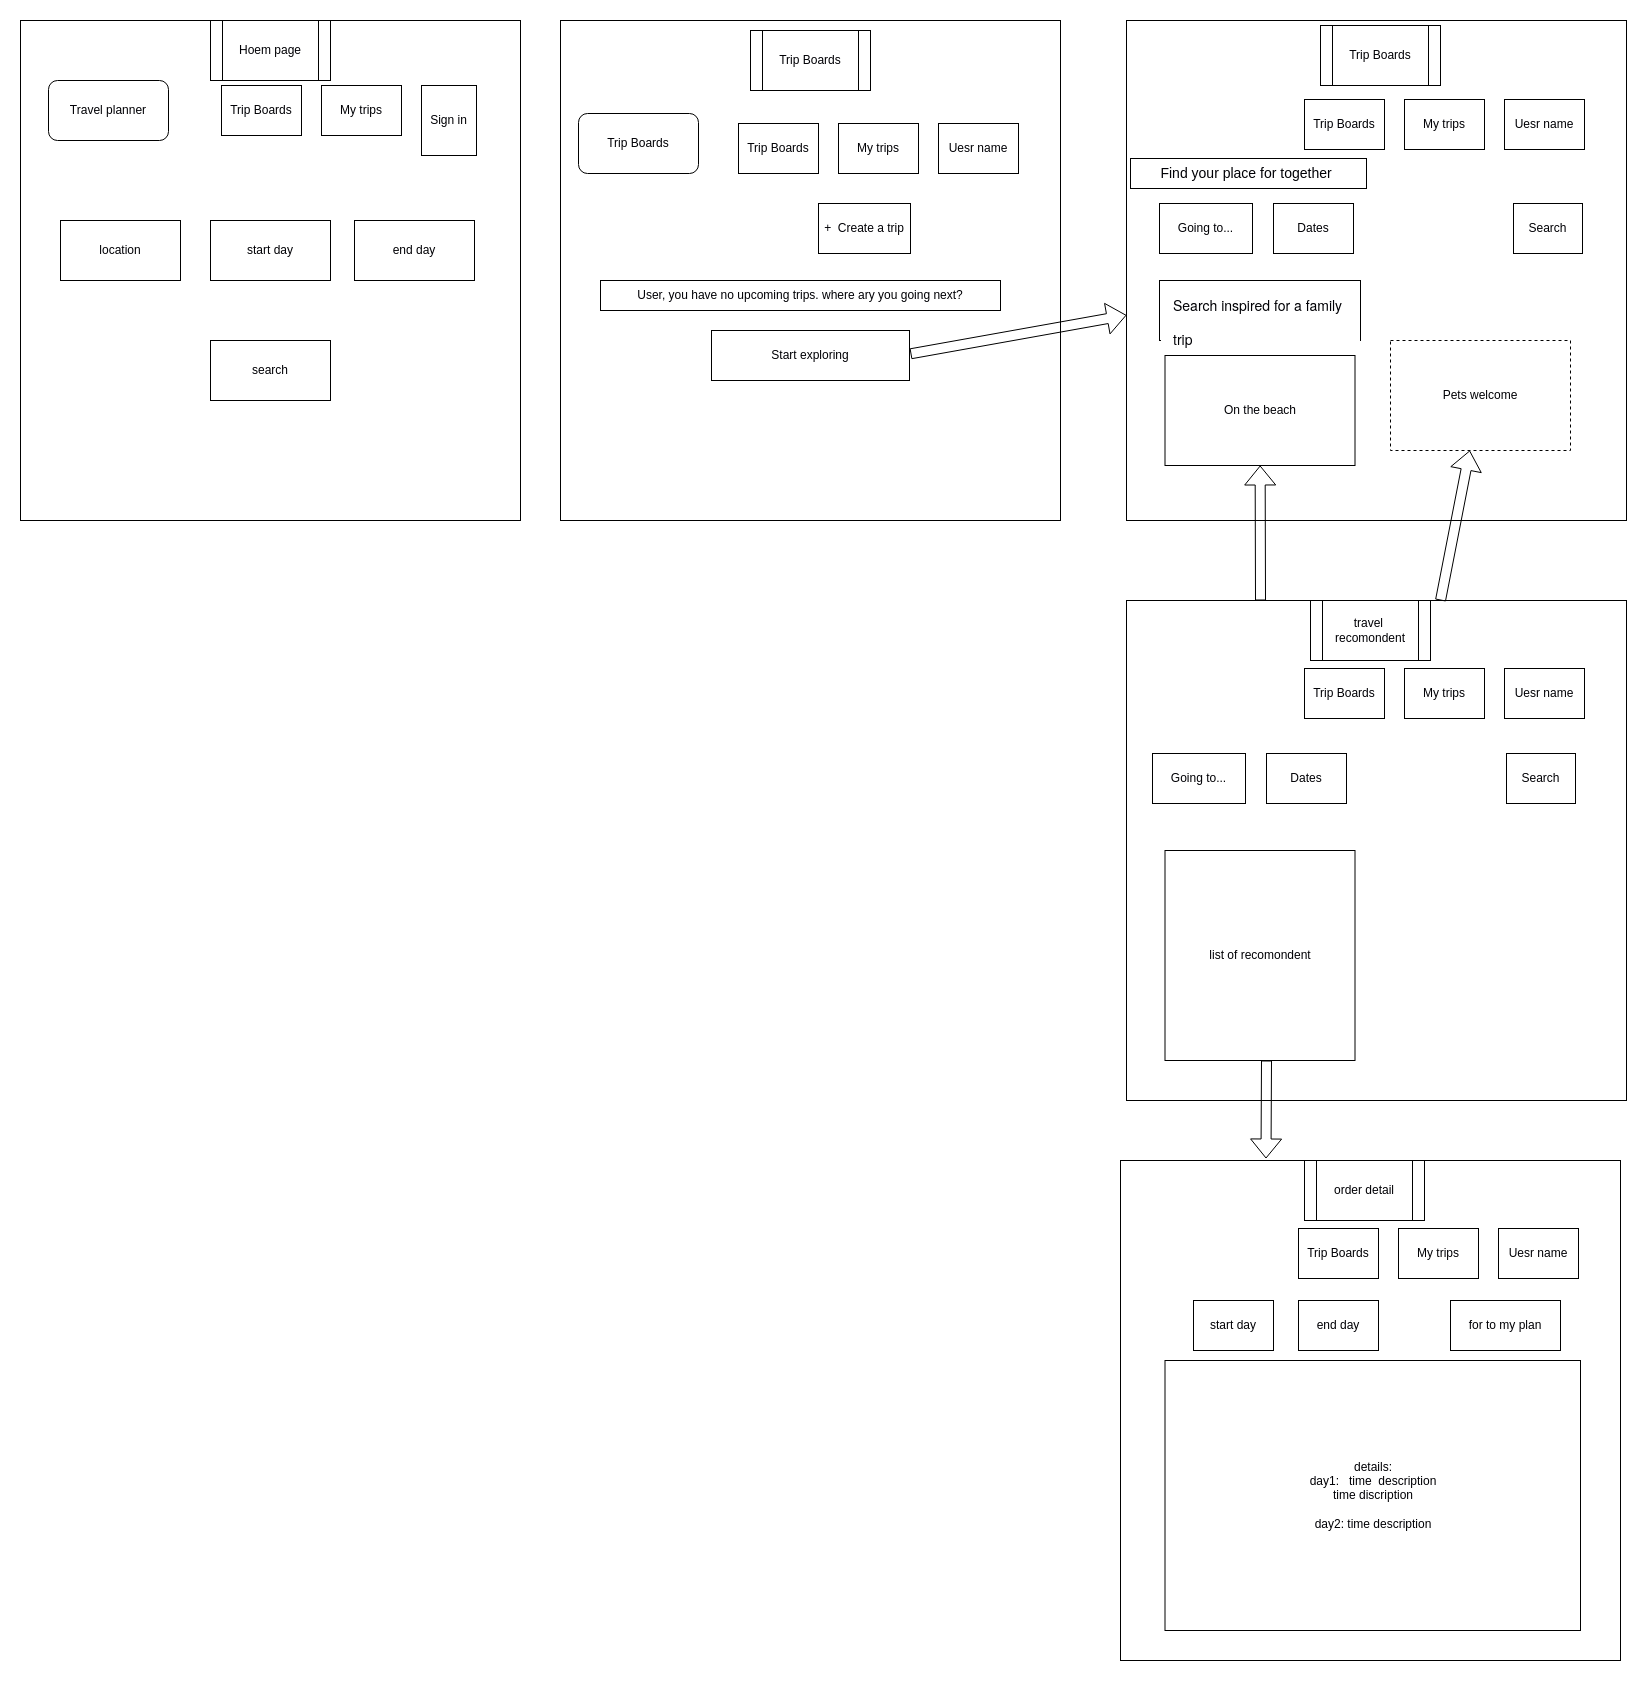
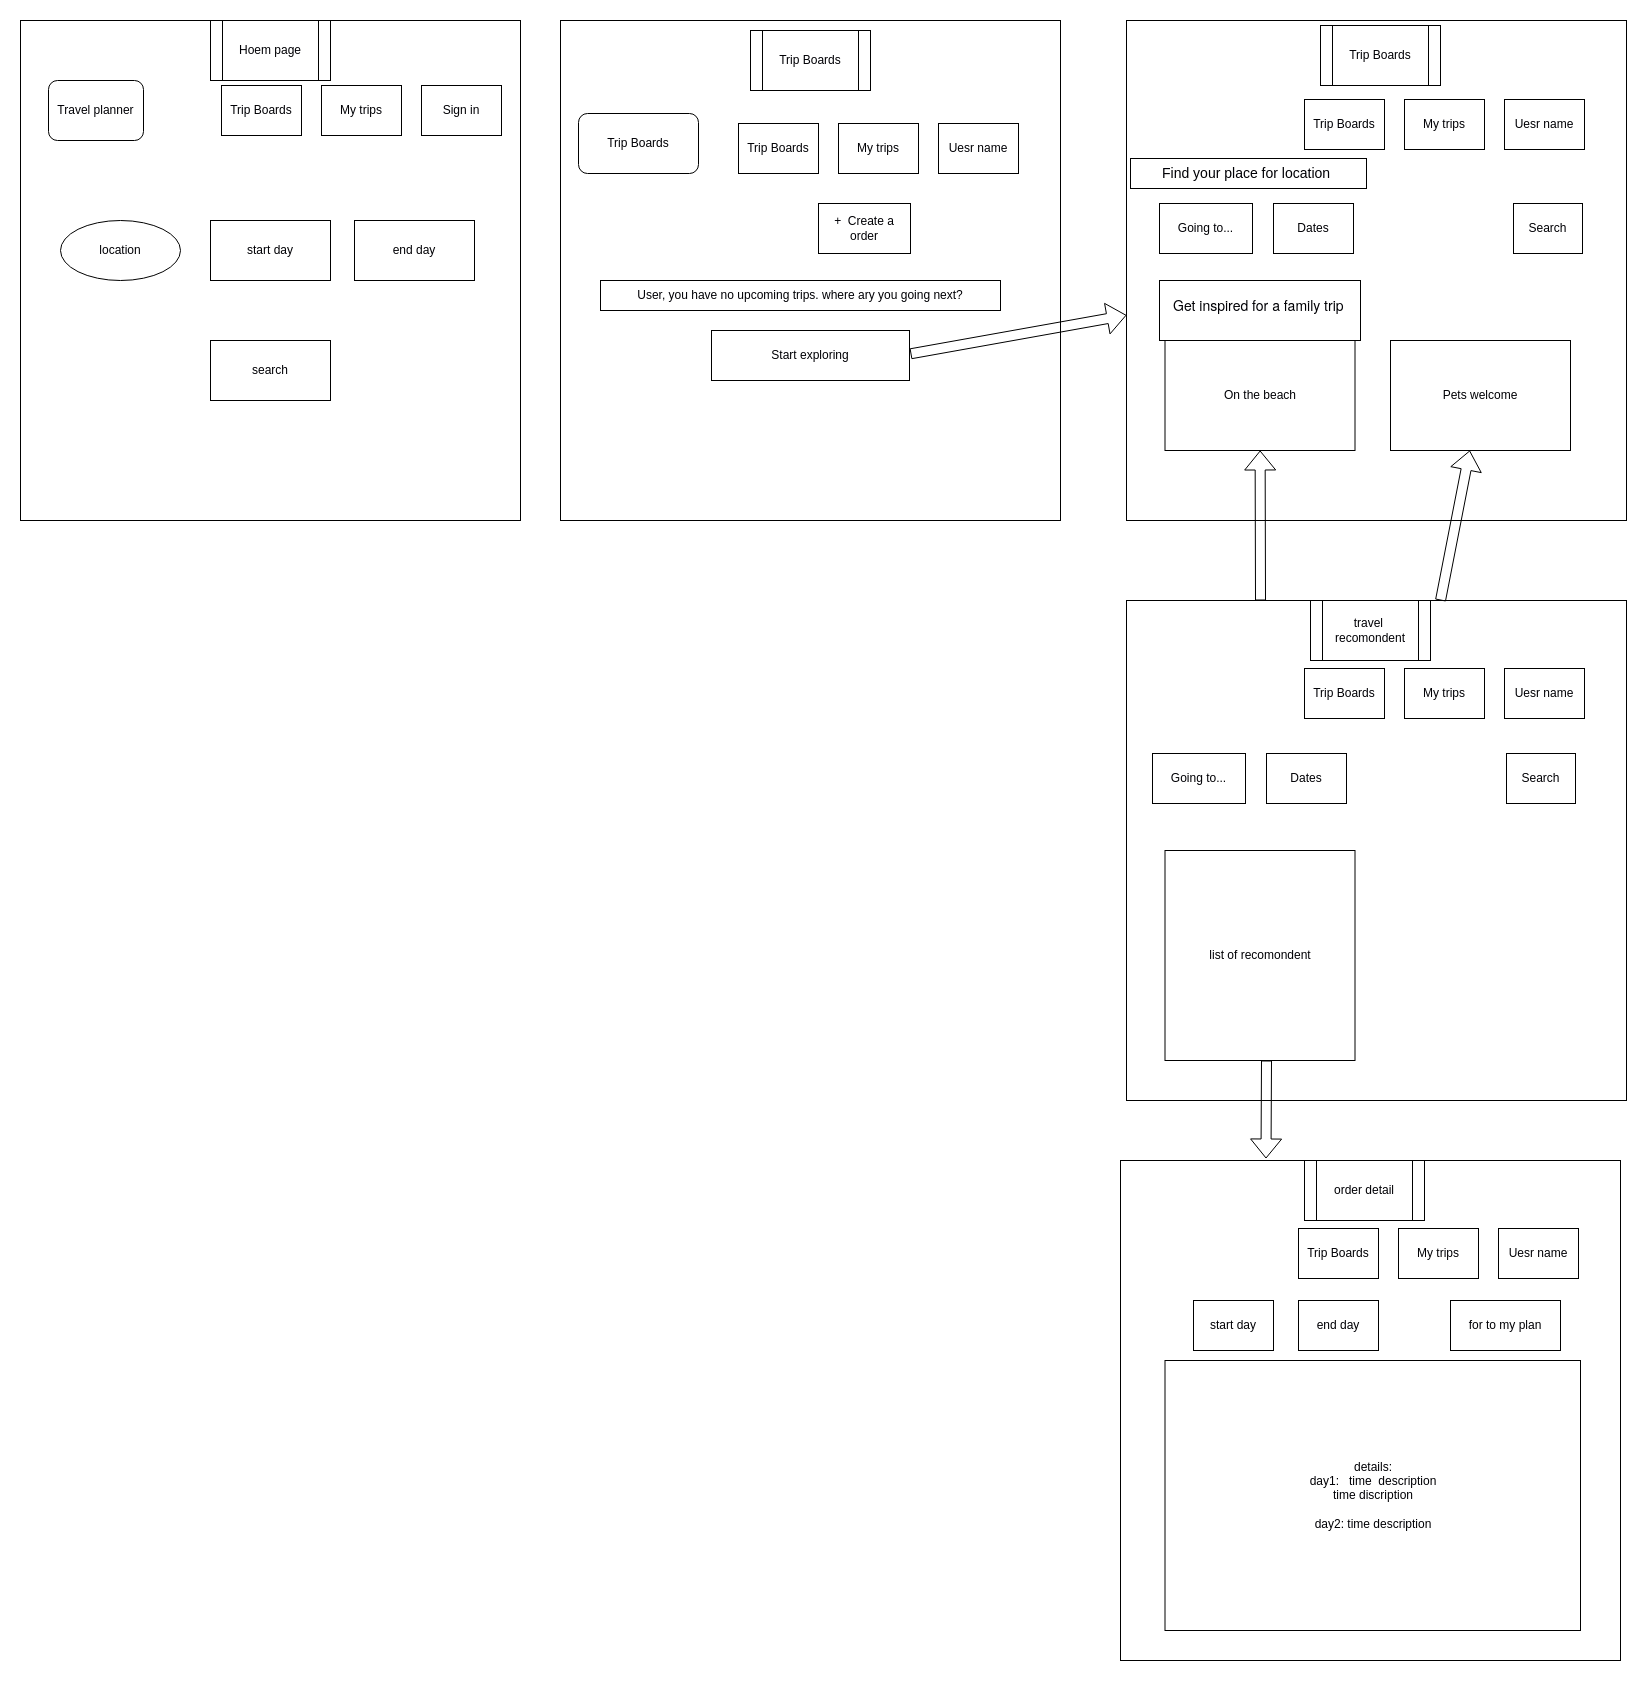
node "Travel planner": size 120x60 -> 95x60
node "Sign in": size 55x70 -> 80x50
node "Find your place for together": label "Find your place for together" -> "Find your place for location"
node "+ Create a trip": label "+ Create a trip" -> "+ Create a order"
node "location": shape rectangle -> ellipse
node "Search inspired for a family trip": label "Search inspired for a family trip" -> "Get inspired for a family trip"
node "Pets welcome": style dashed -> solid
node "On the beach": moved (1260, 411) -> (1260, 396)
